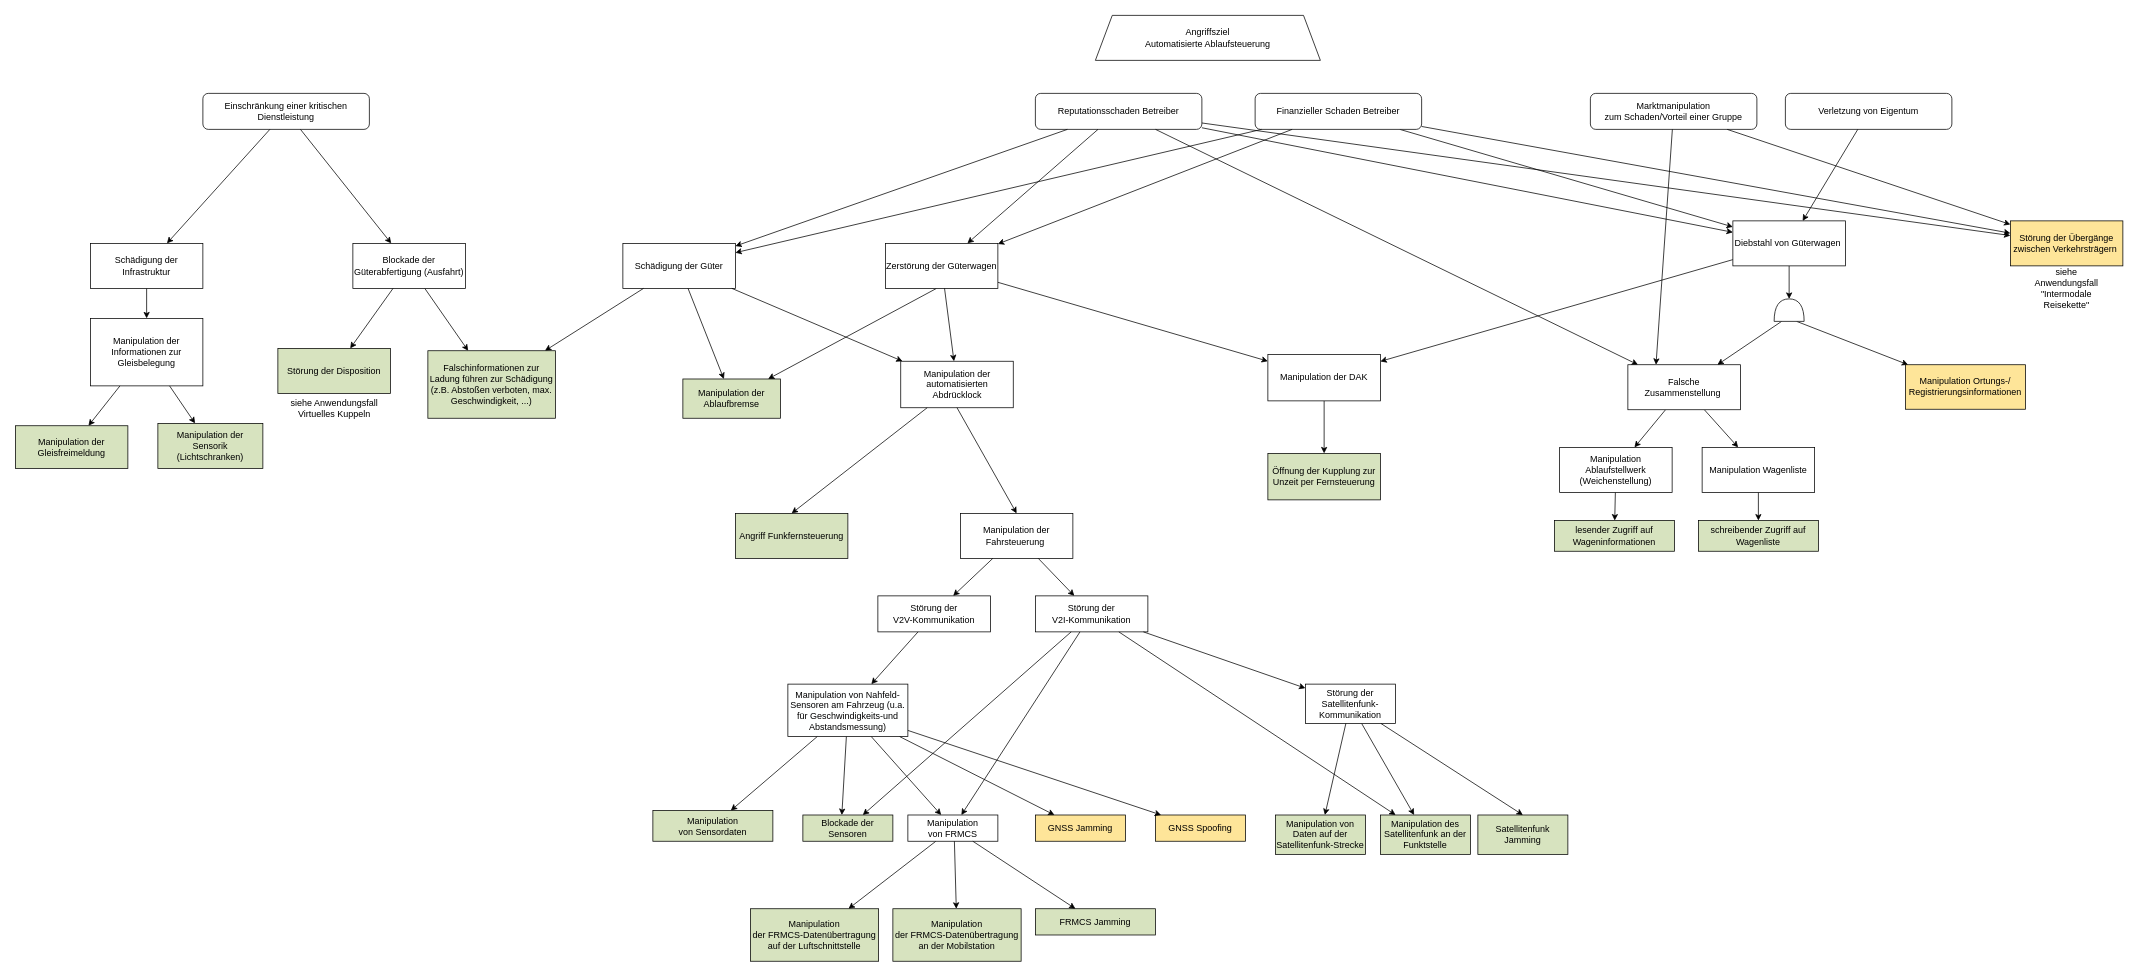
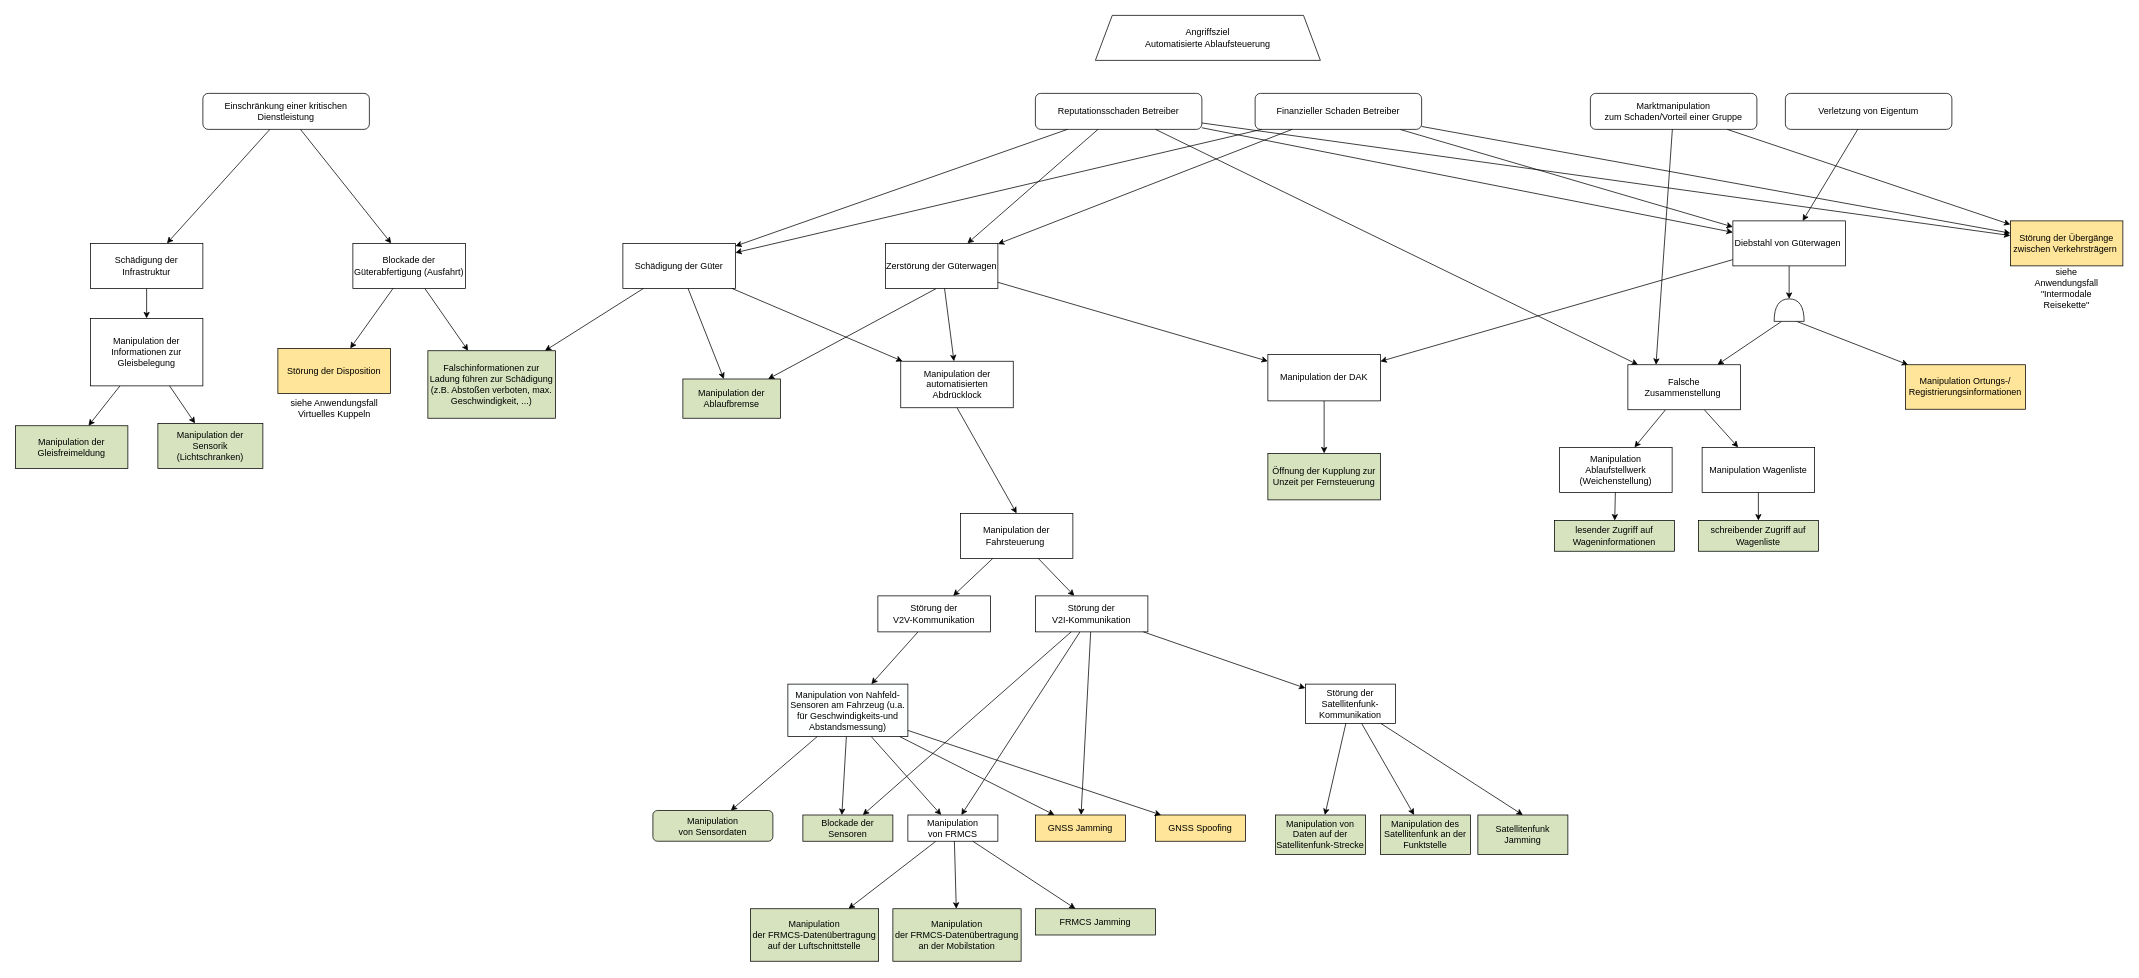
node "Störung der Disposition": fillcolor #d7e3bf -> #fee599
edge "Manipulation der automatisierten Abdrücklock" -> "Angriff Funkfernsteuerung": removed
node "Angriff Funkfernsteuerung": removed
edge "Störung der V2I-Kommunikation" -> "Manipulation des Satellitenfunk an der Funktstelle": now "Störung der V2I-Kommunikation" -> "GNSS Jamming"
node "Manipulation von Sensordaten": shape rectangle -> rounded rectangle
